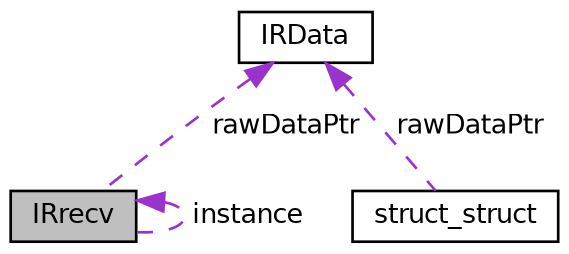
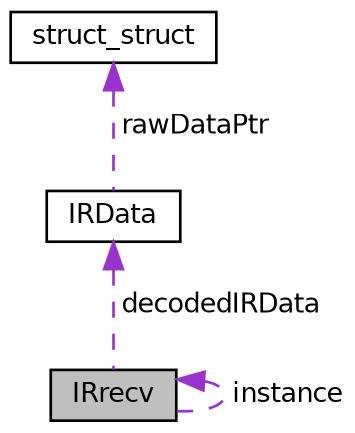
edge "IRrecv" -> "IRData": label " rawDataPtr" -> " decodedIRData"
edge "struct_struct" -> "IRData": reversed
